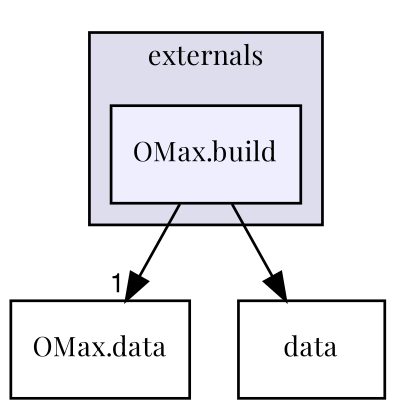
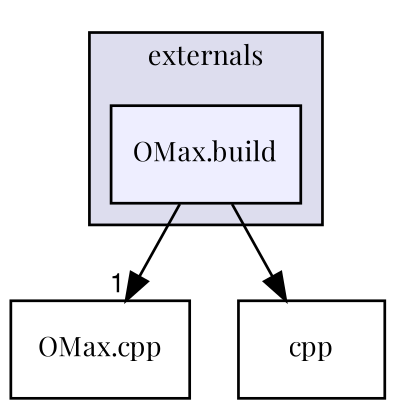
node "OMax.data": label "OMax.data" -> "OMax.cpp"
node "data": label "data" -> "cpp"
